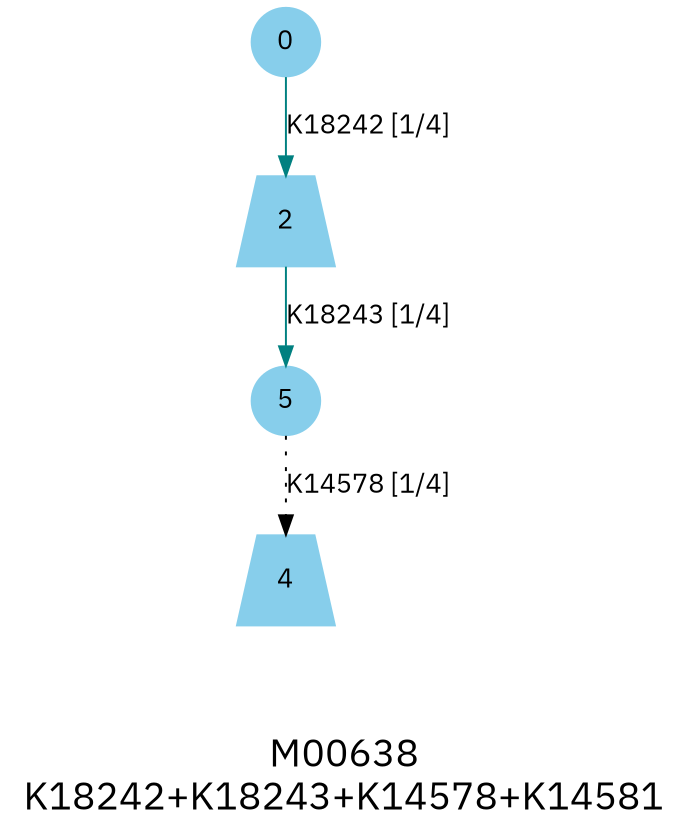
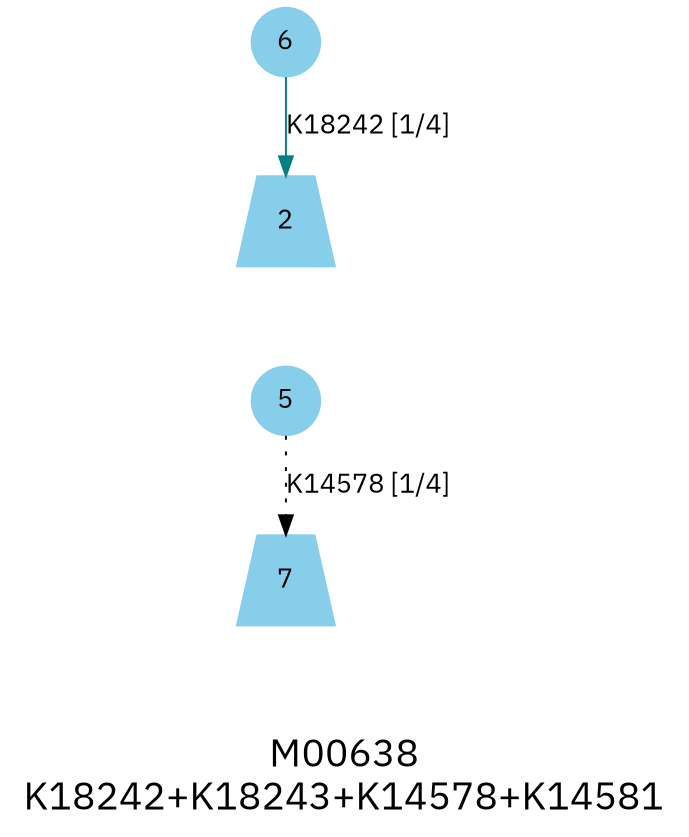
node "0": label "0" -> "6"
edge "2" -> "5": removed, label "K18243 [1/4]"
node "4": label "4" -> "7"
